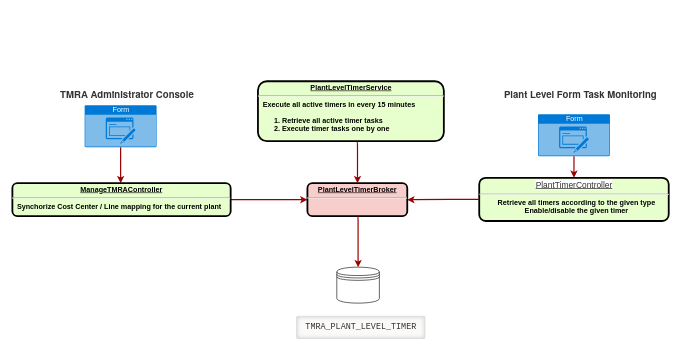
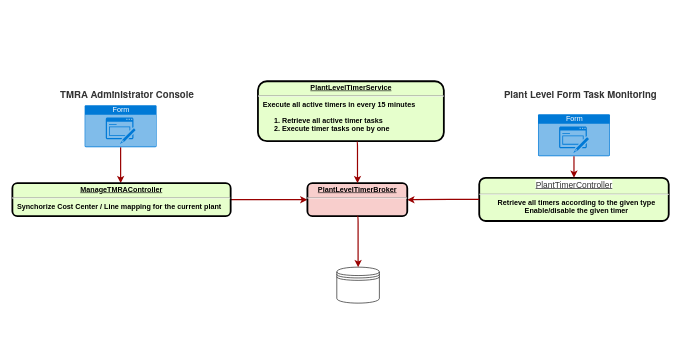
node "TMRA_PLANT_LEVEL_TIMER": removed
